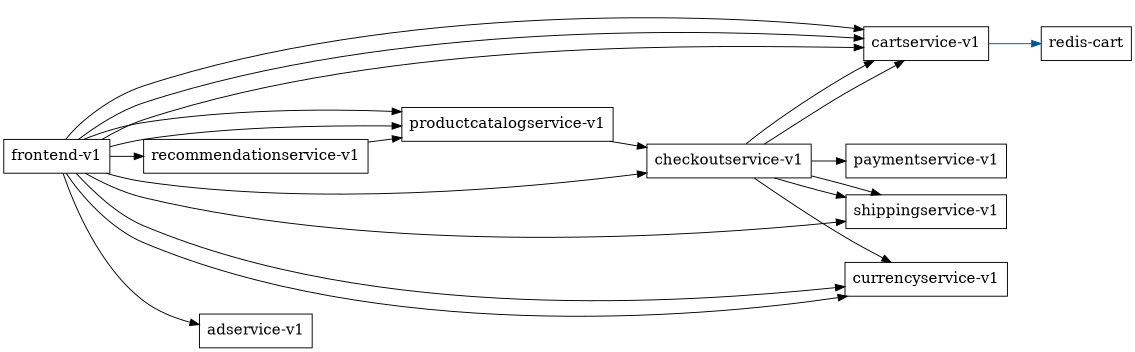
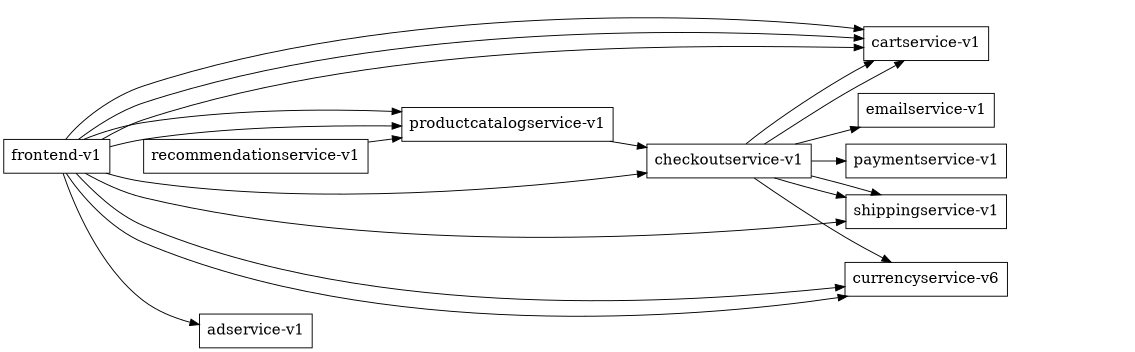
node "redis-cart": removed
node "emailservice-v1": added
edge "frontend-v1" -> "recommendationservice-v1": removed
node "currencyservice-v1": label "currencyservice-v1" -> "currencyservice-v6"
